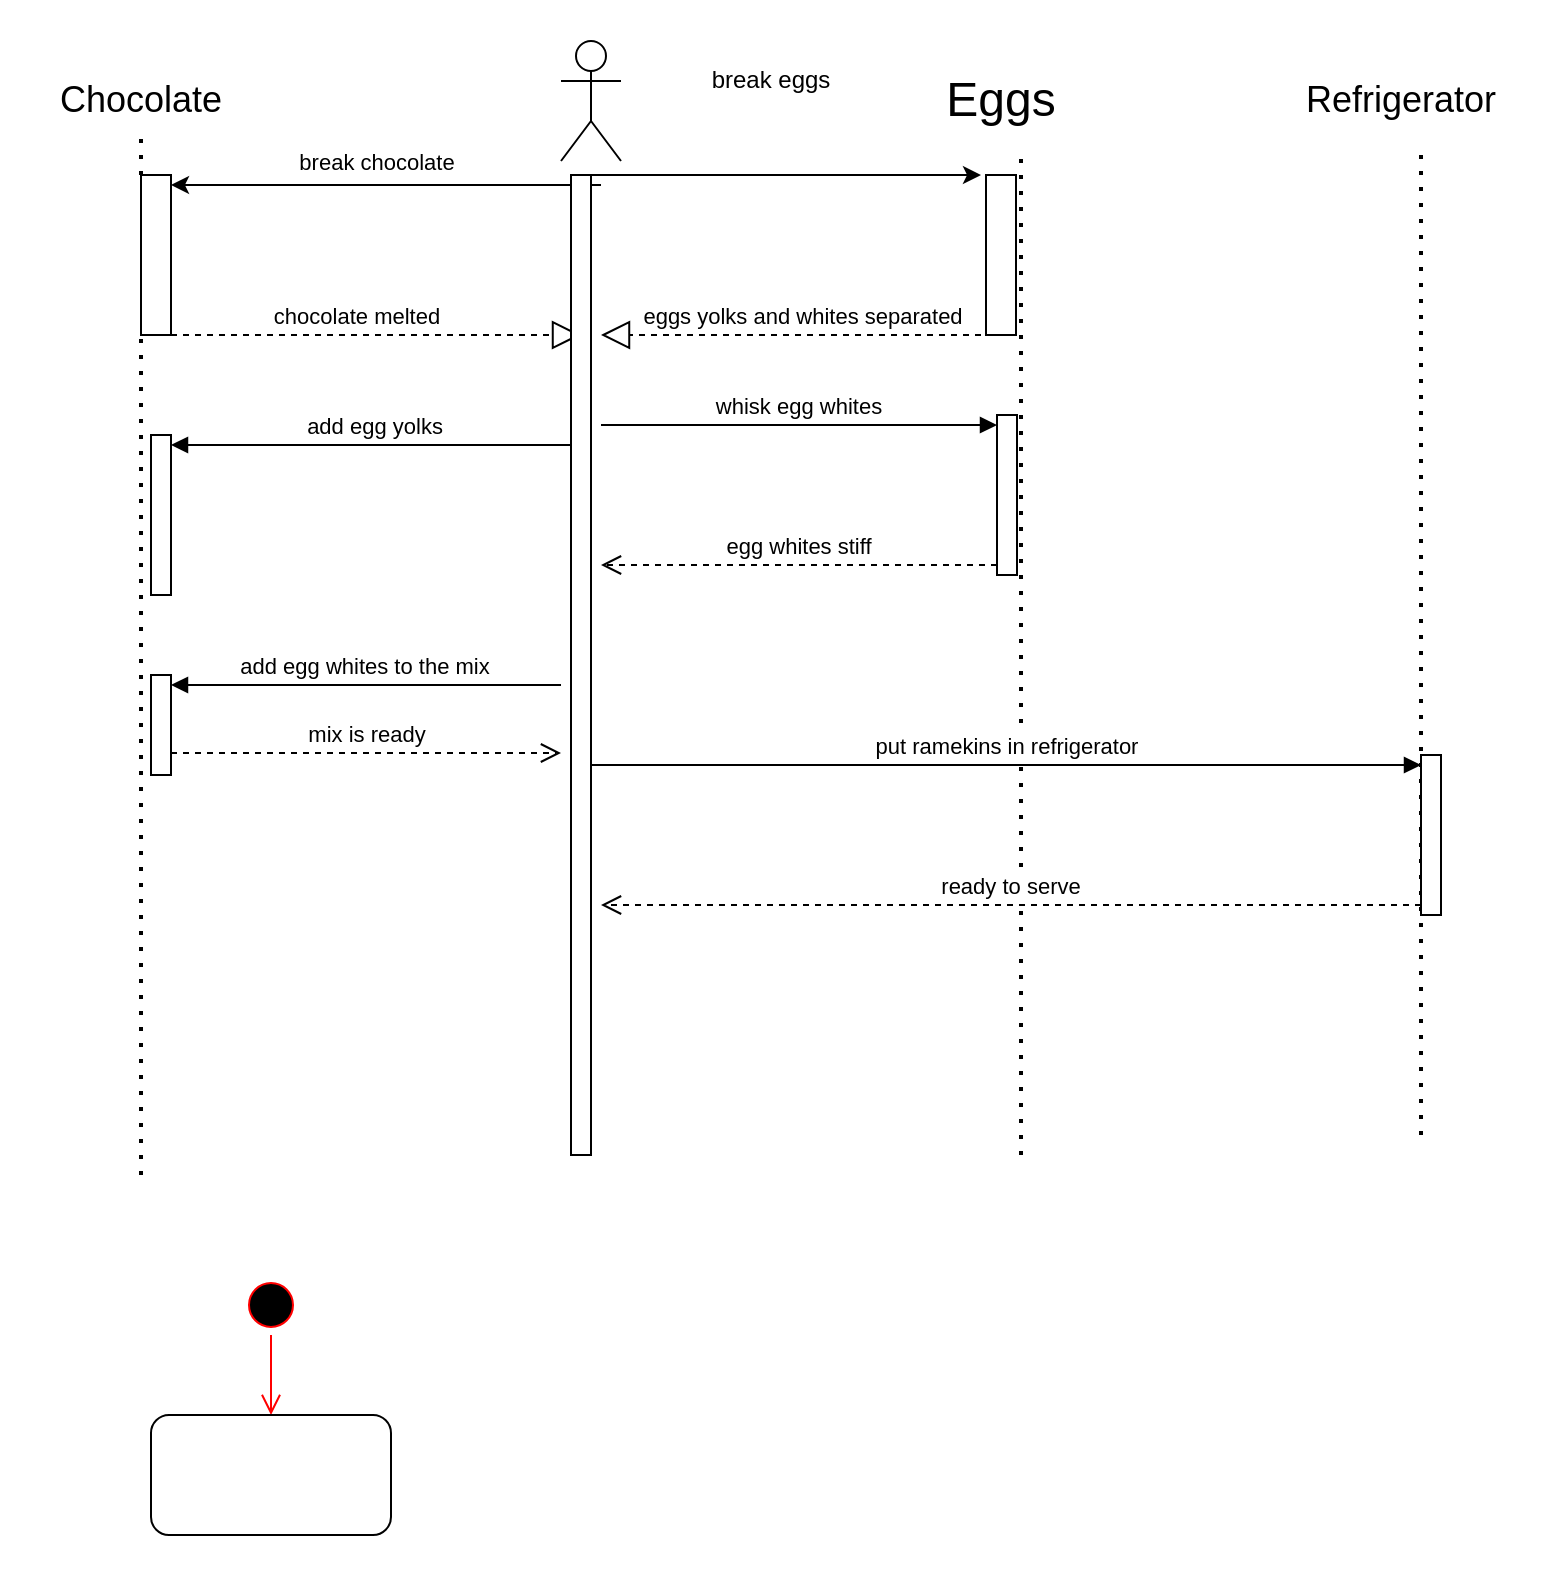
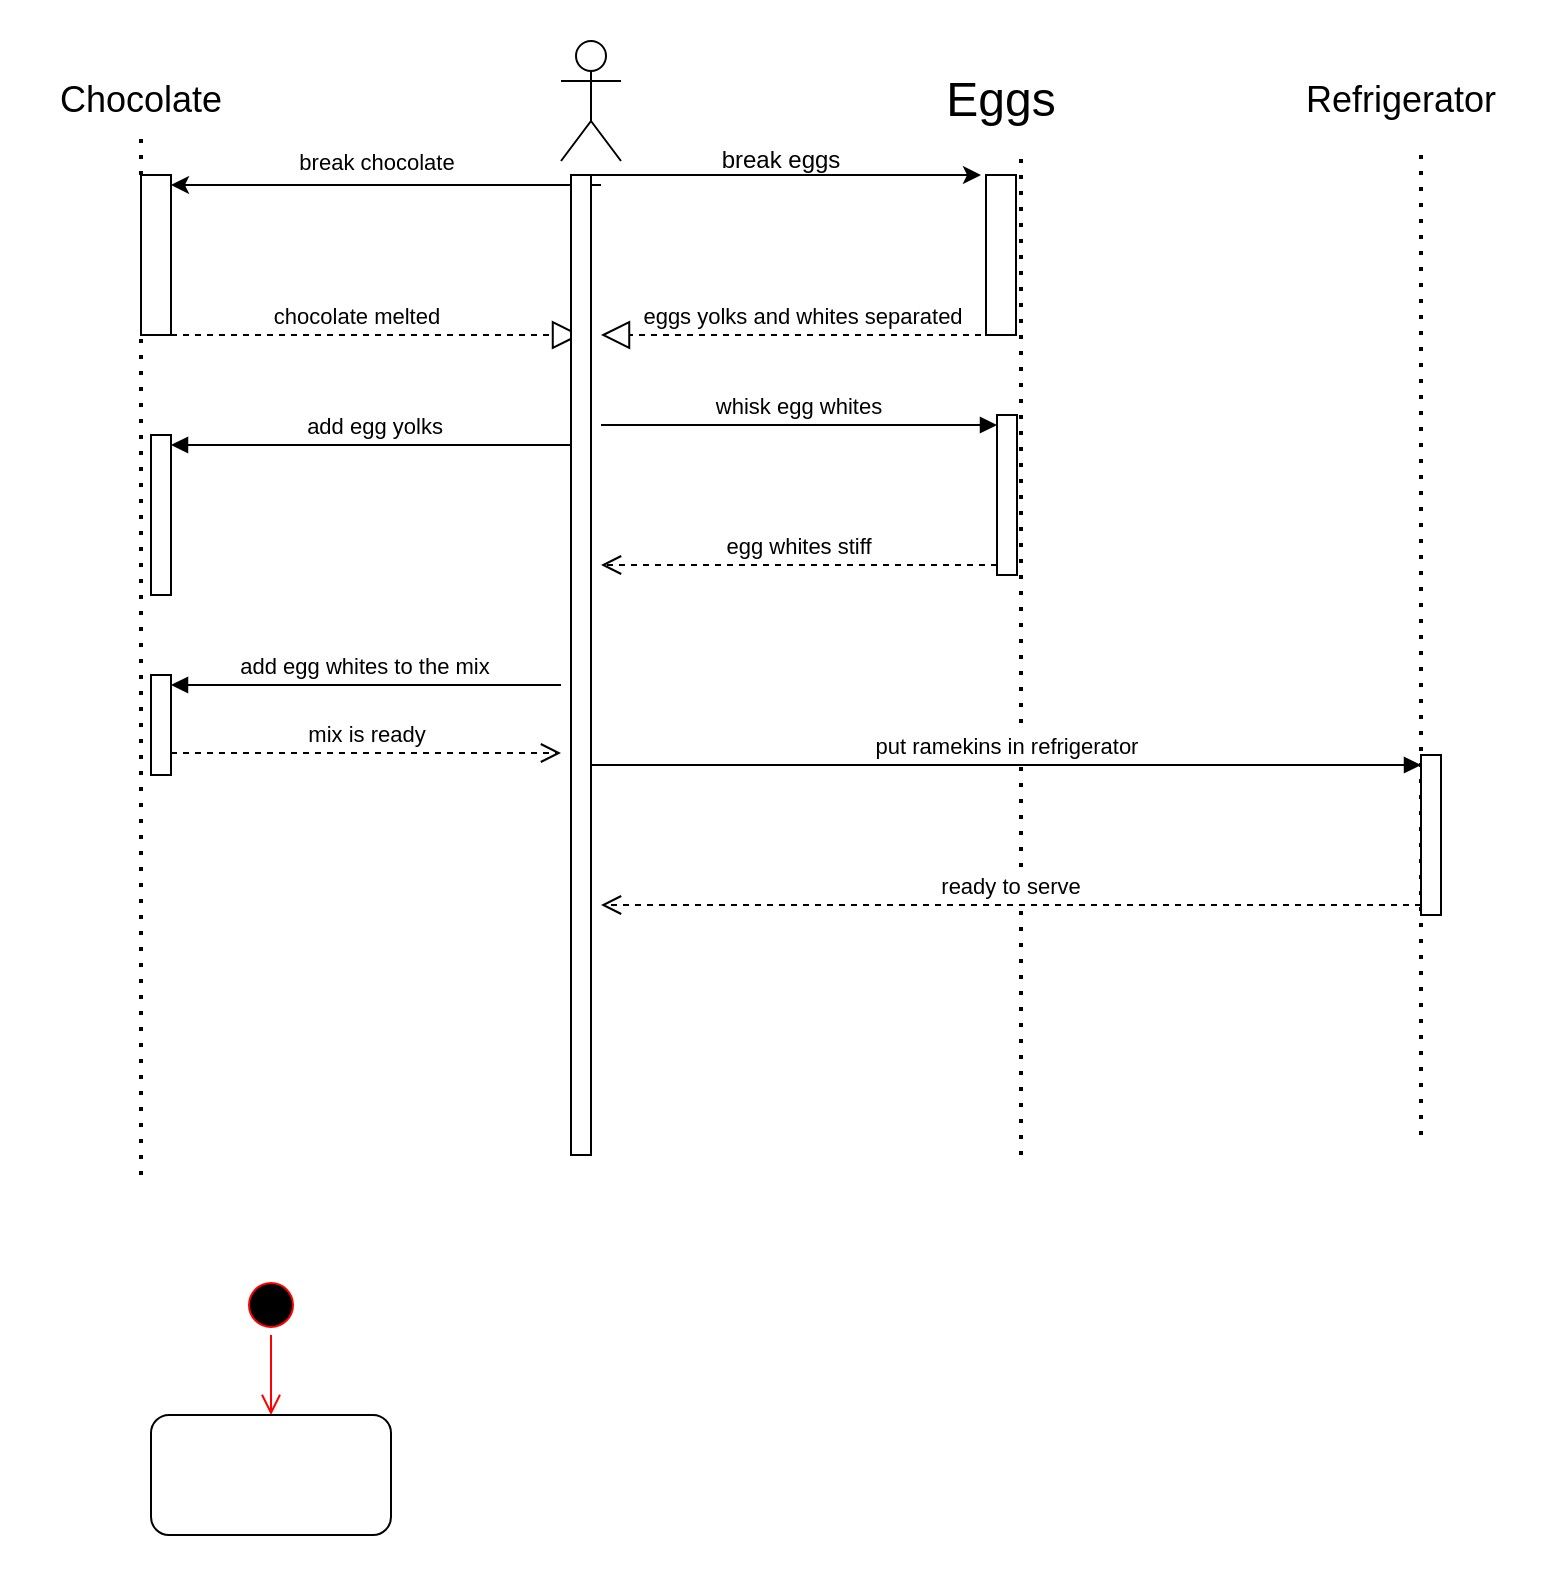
node "break eggs": moved (771, 81) -> (781, 161)
